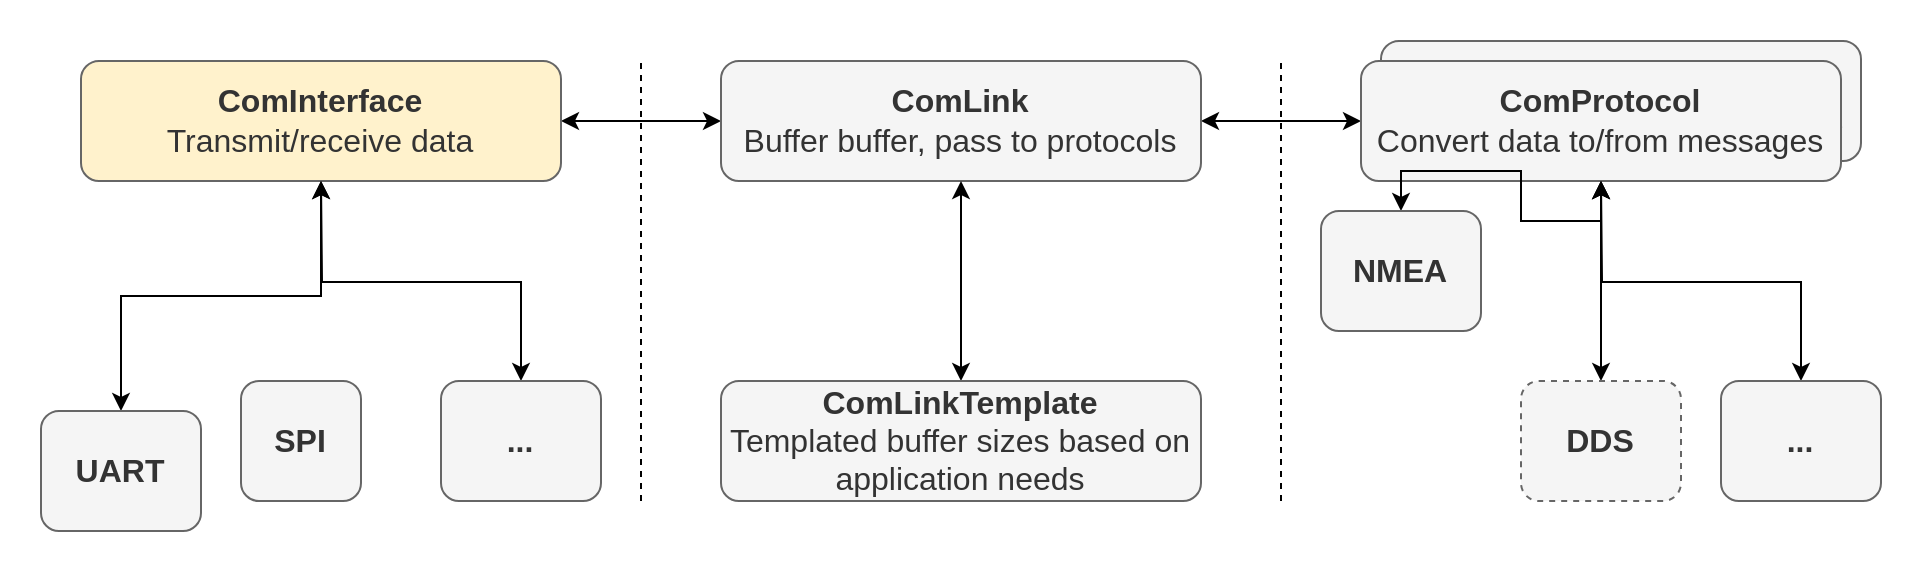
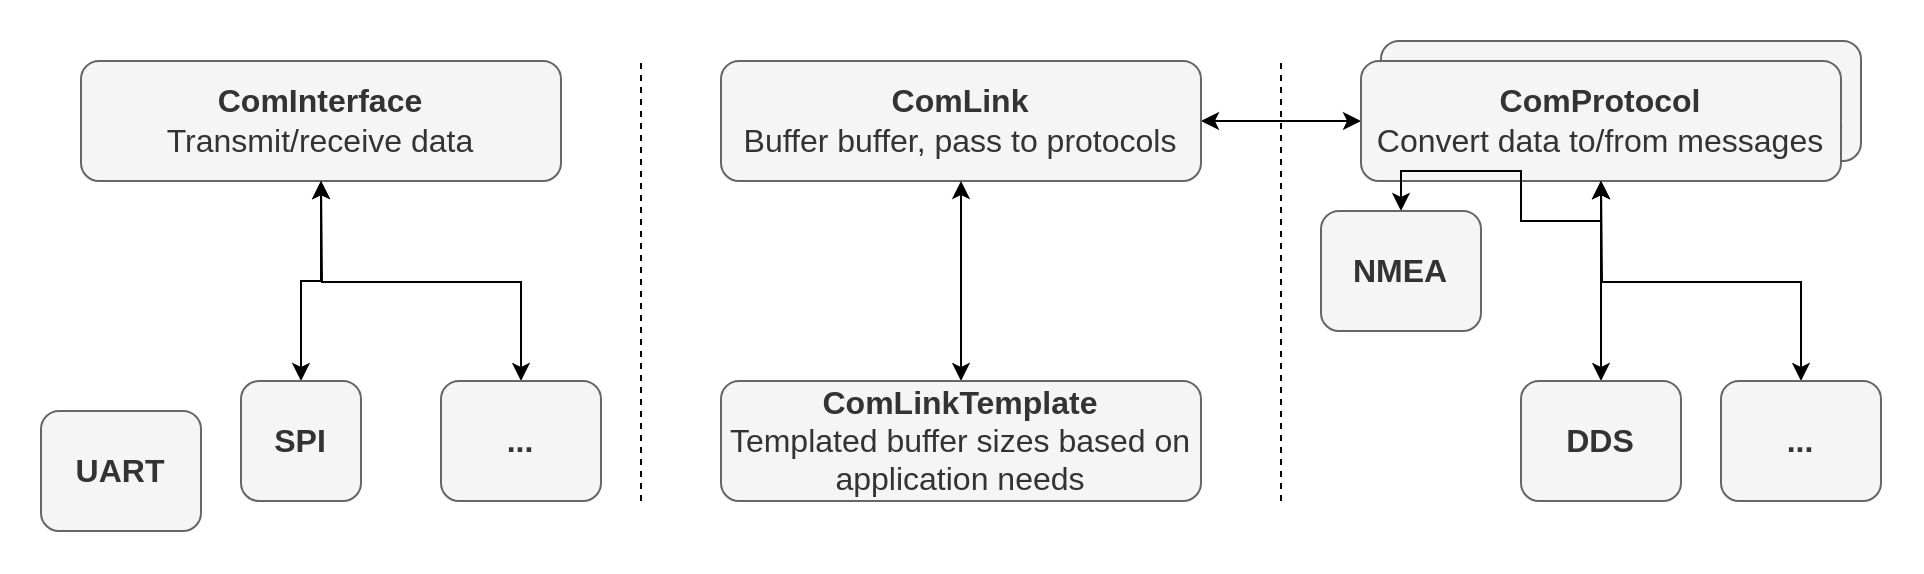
node "ComInterface Transmit/receive data": fillcolor #fff2cc -> #f5f5f5
edge "ComInterface Transmit/receive data" -- "ComLink Buffer buffer, pass to protocols": removed
edge "ComInterface Transmit/receive data" -- "UART": removed
edge "ComInterface Transmit/receive data" -- "SPI": added
node "DDS": style dashed -> solid
